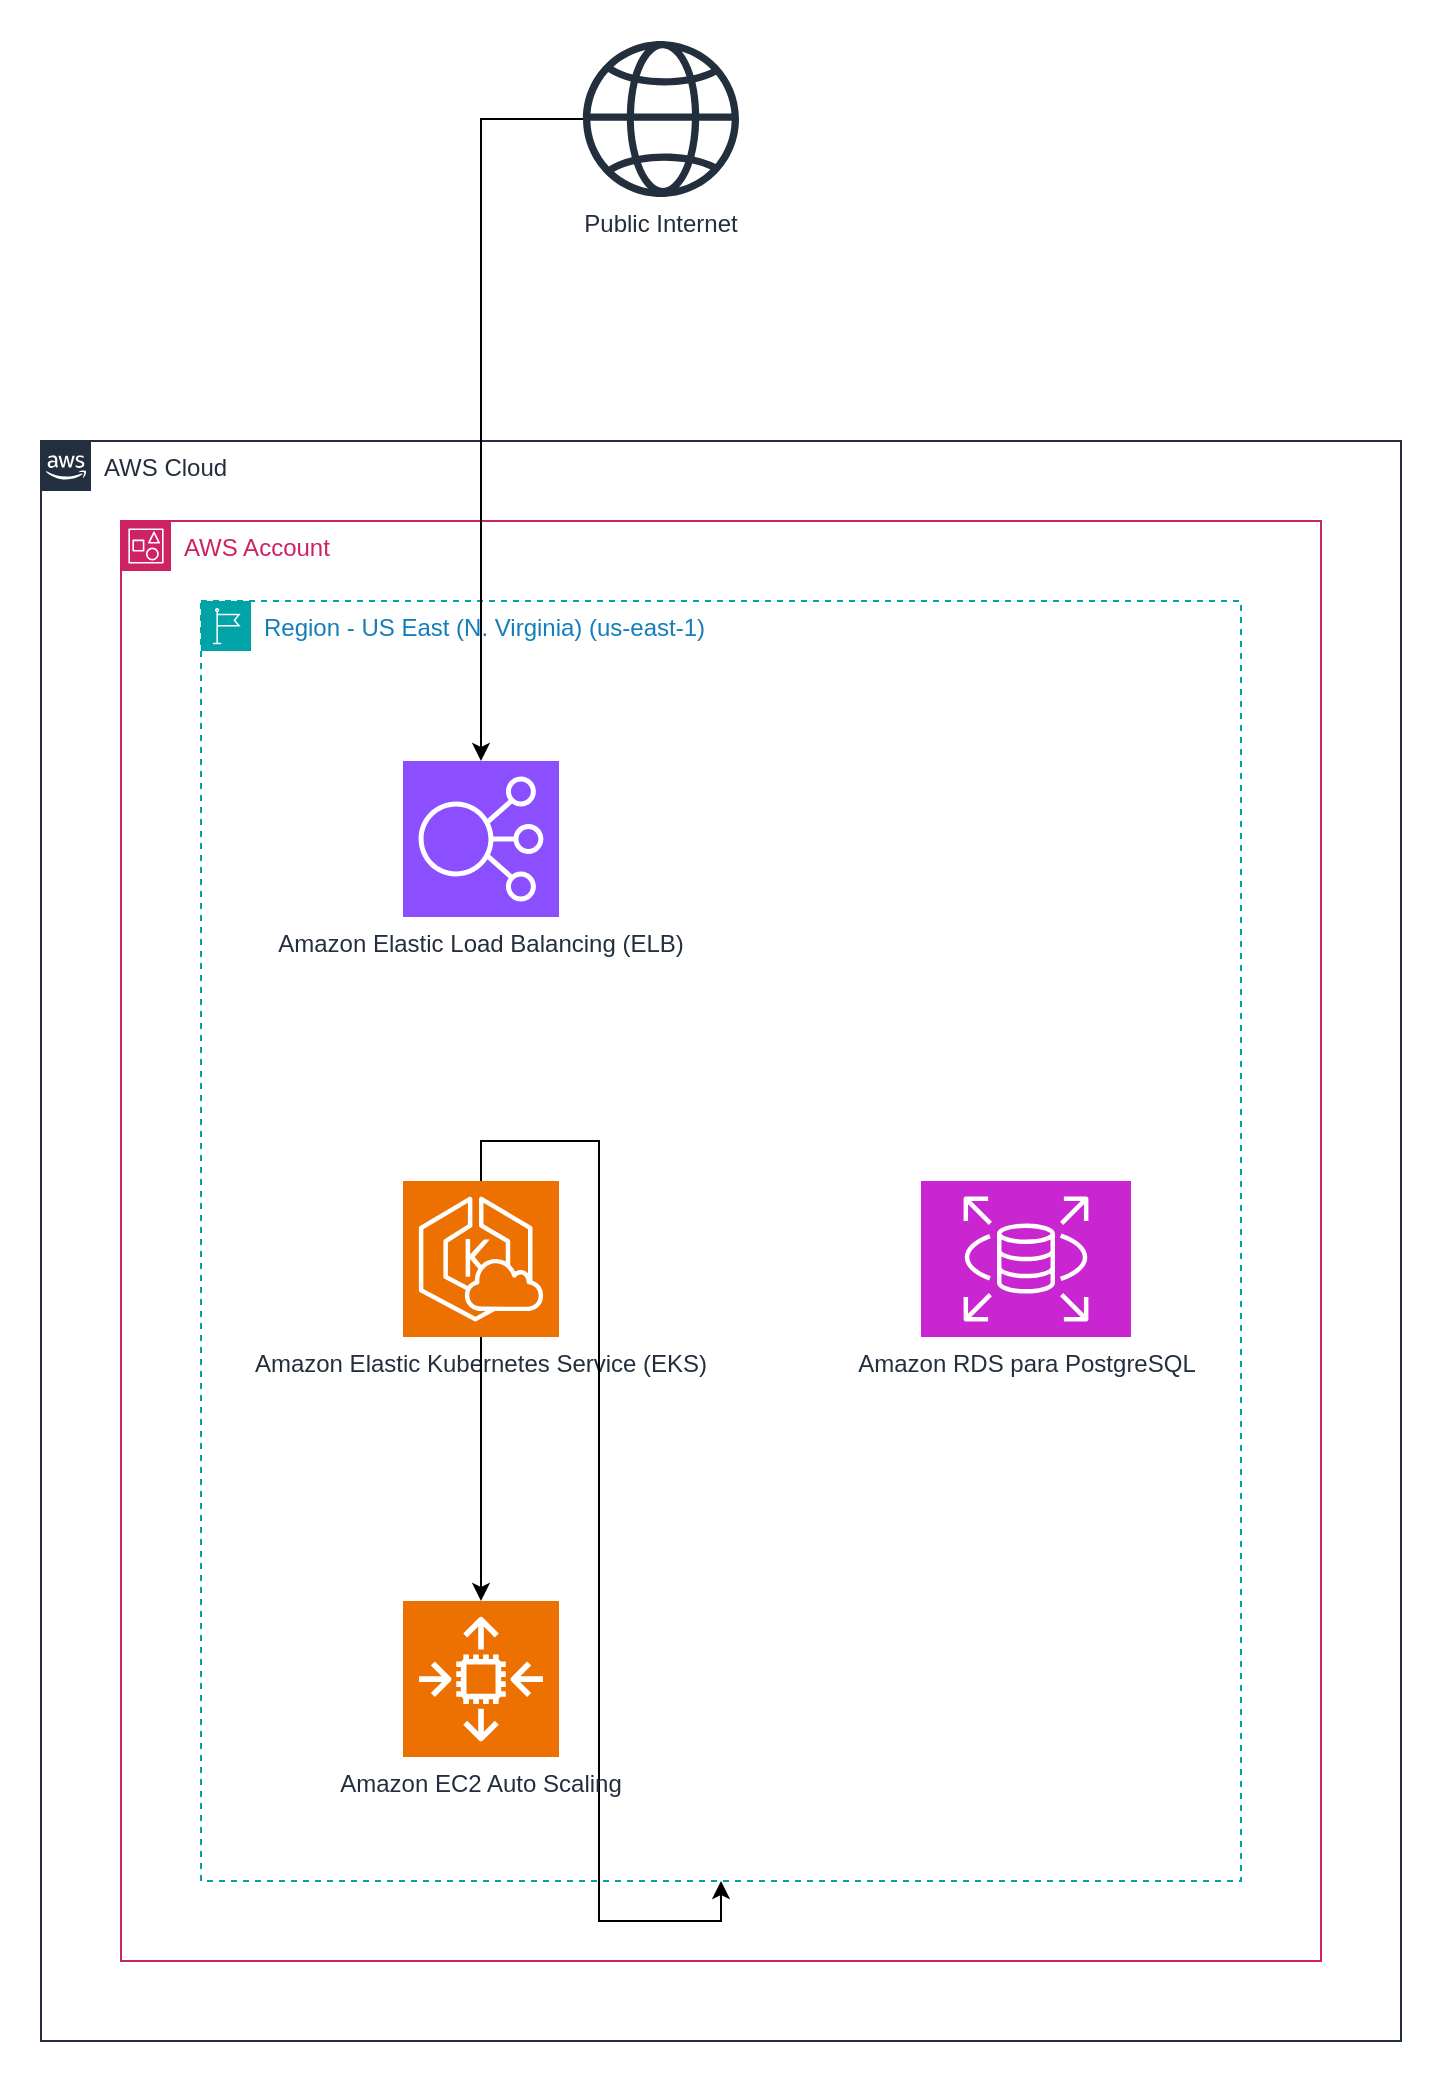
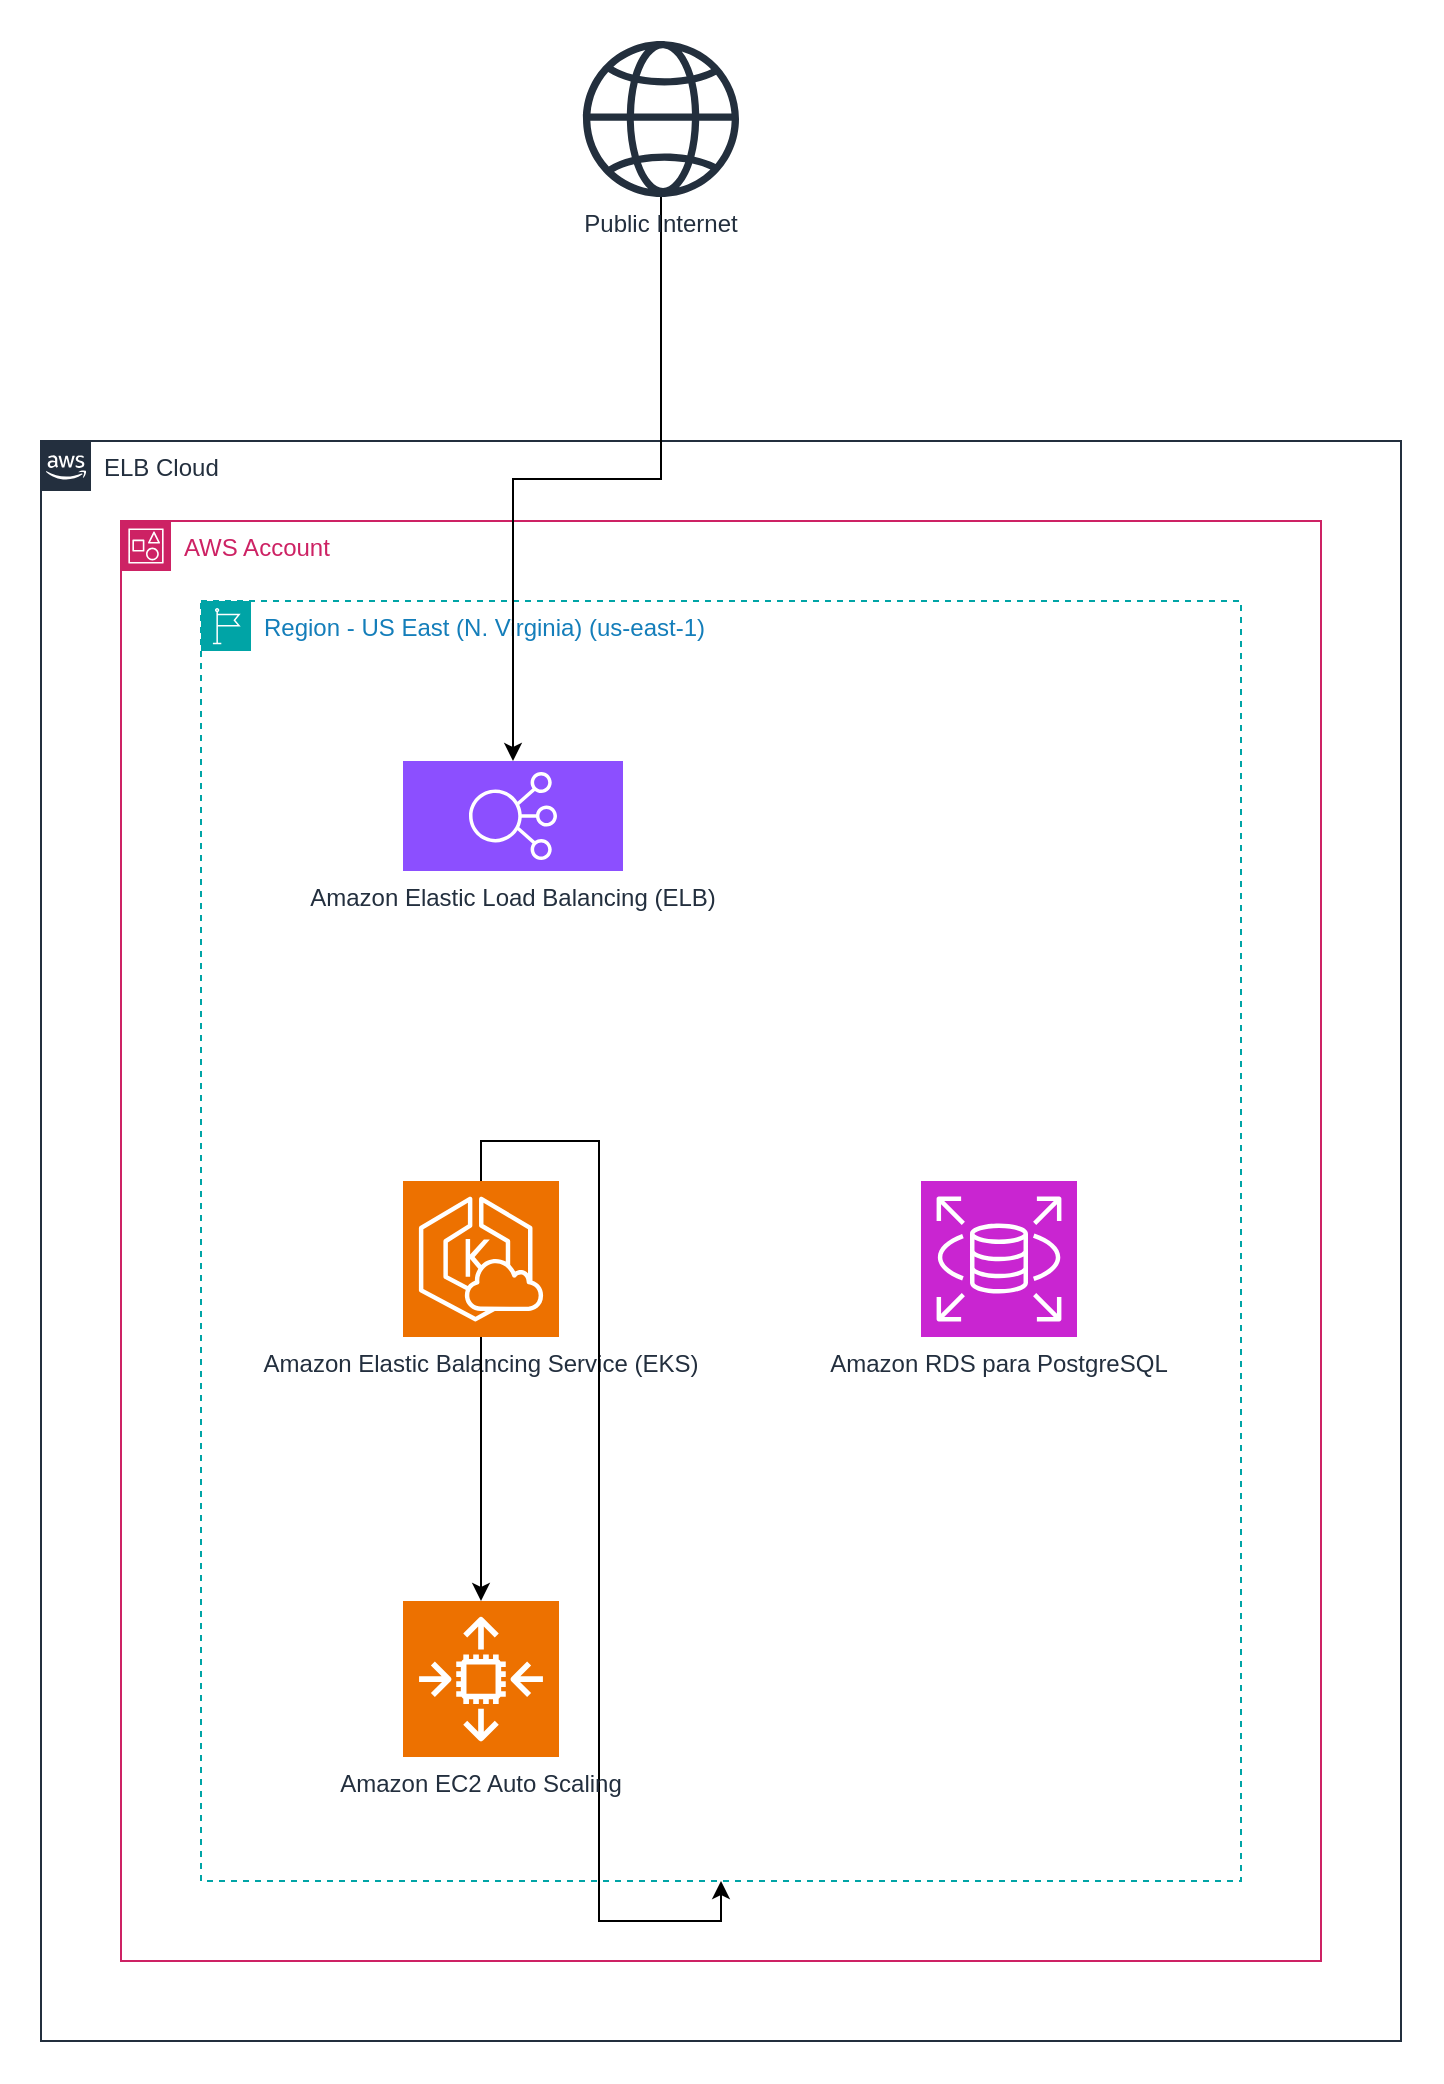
node "AWS Cloud": label "AWS Cloud" -> "ELB Cloud"
node "Amazon Elastic Load Balancing (ELB)": size 156x156 -> 220x110
node "Amazon RDS para PostgreSQL": size 210x156 -> 156x156
node "Amazon Elastic Kubernetes Service (EKS)": label "Amazon Elastic Kubernetes Service (EKS)" -> "Amazon Elastic Balancing Service (EKS)"
